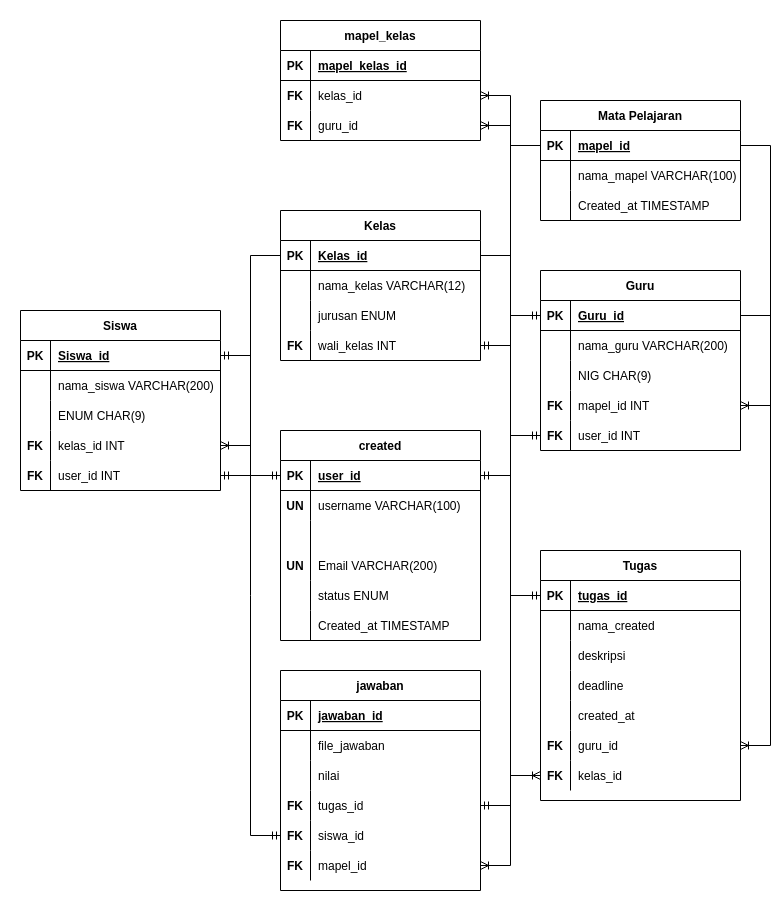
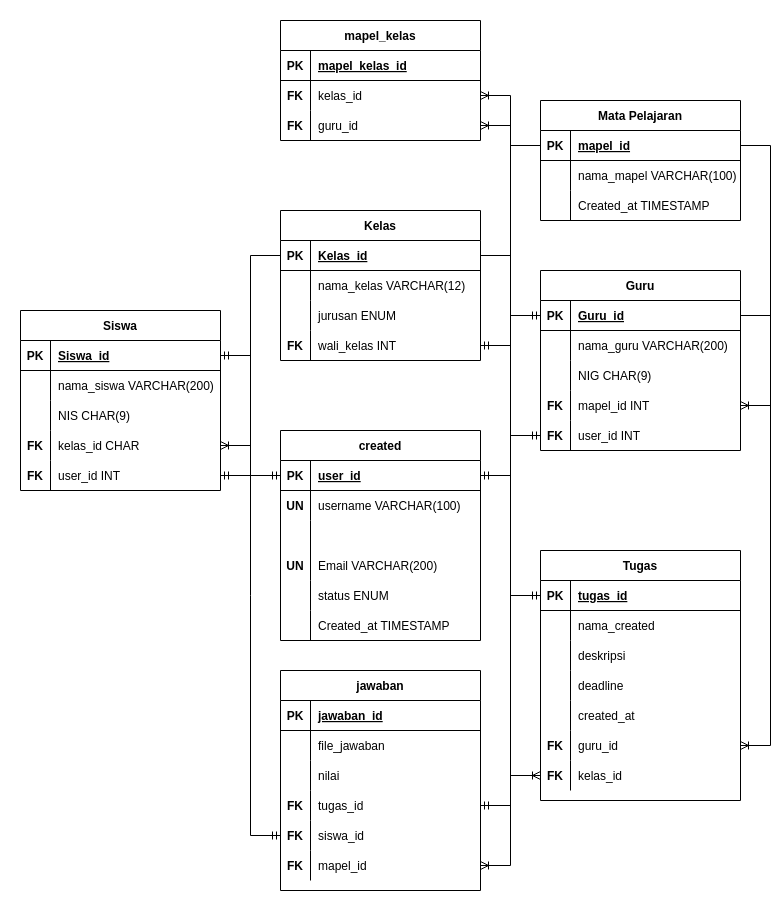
node "ENUM CHAR(9)": label "ENUM CHAR(9)" -> "NIS CHAR(9)"
node "kelas_id INT": label "kelas_id INT" -> "kelas_id CHAR"
